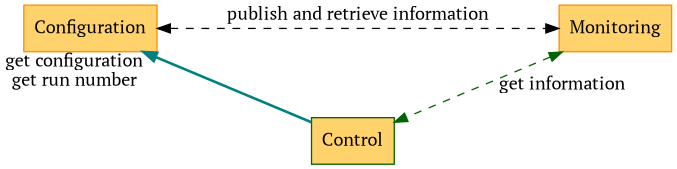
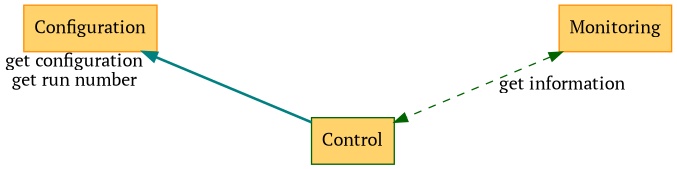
edge "Configuration" -- "Monitoring": removed, label "publish and retrieve information"
